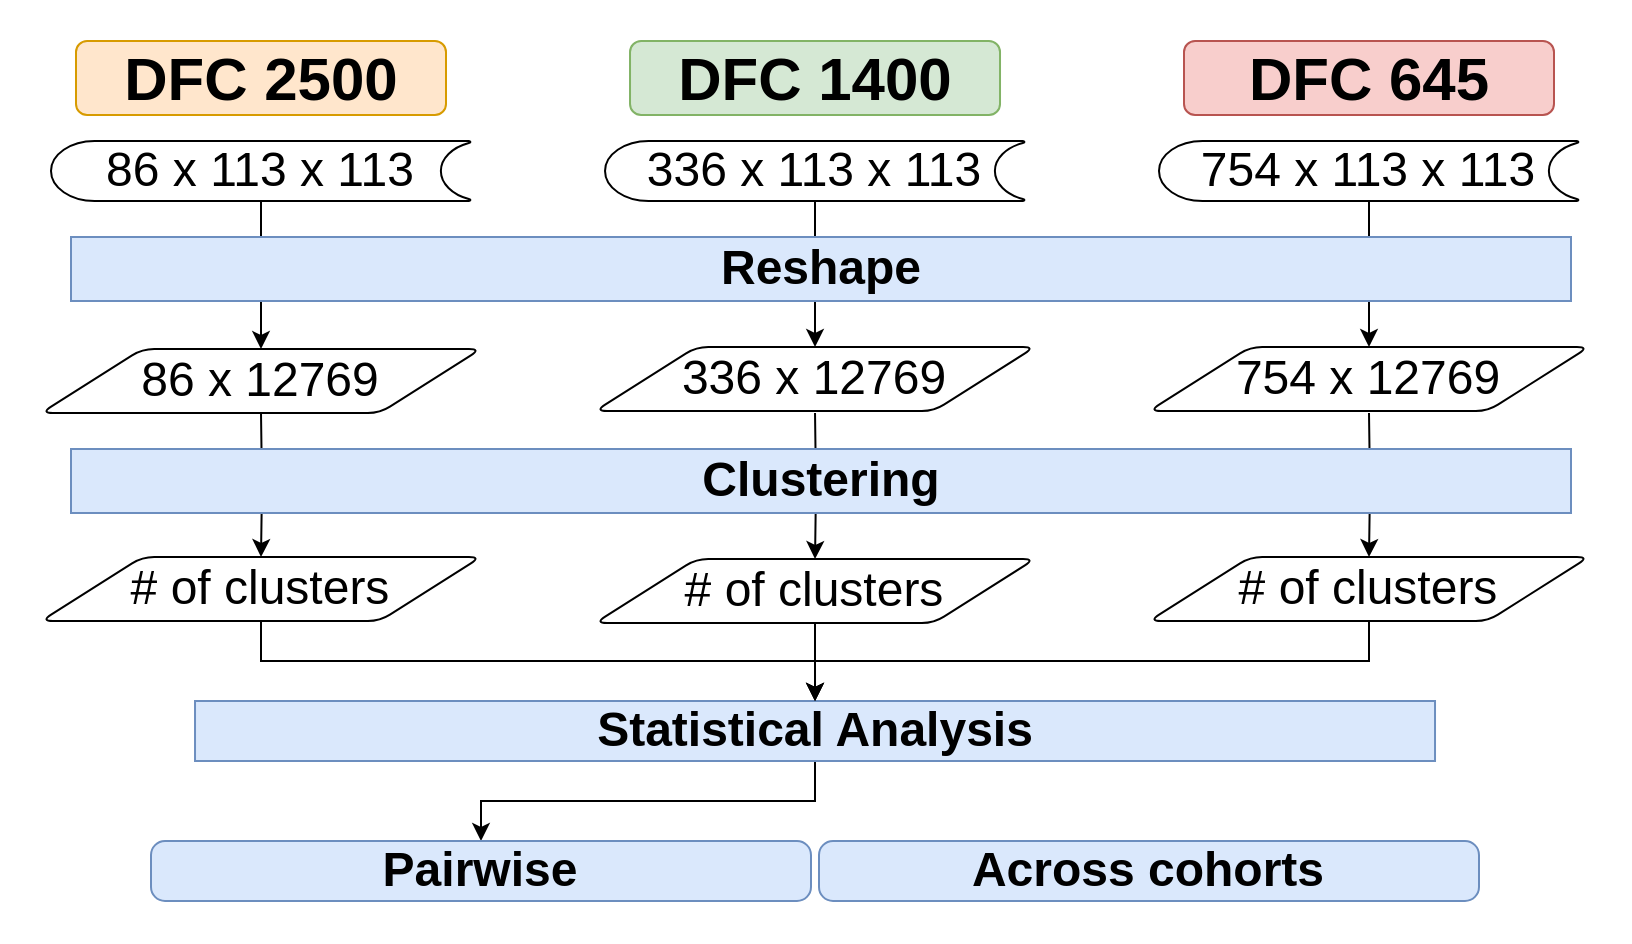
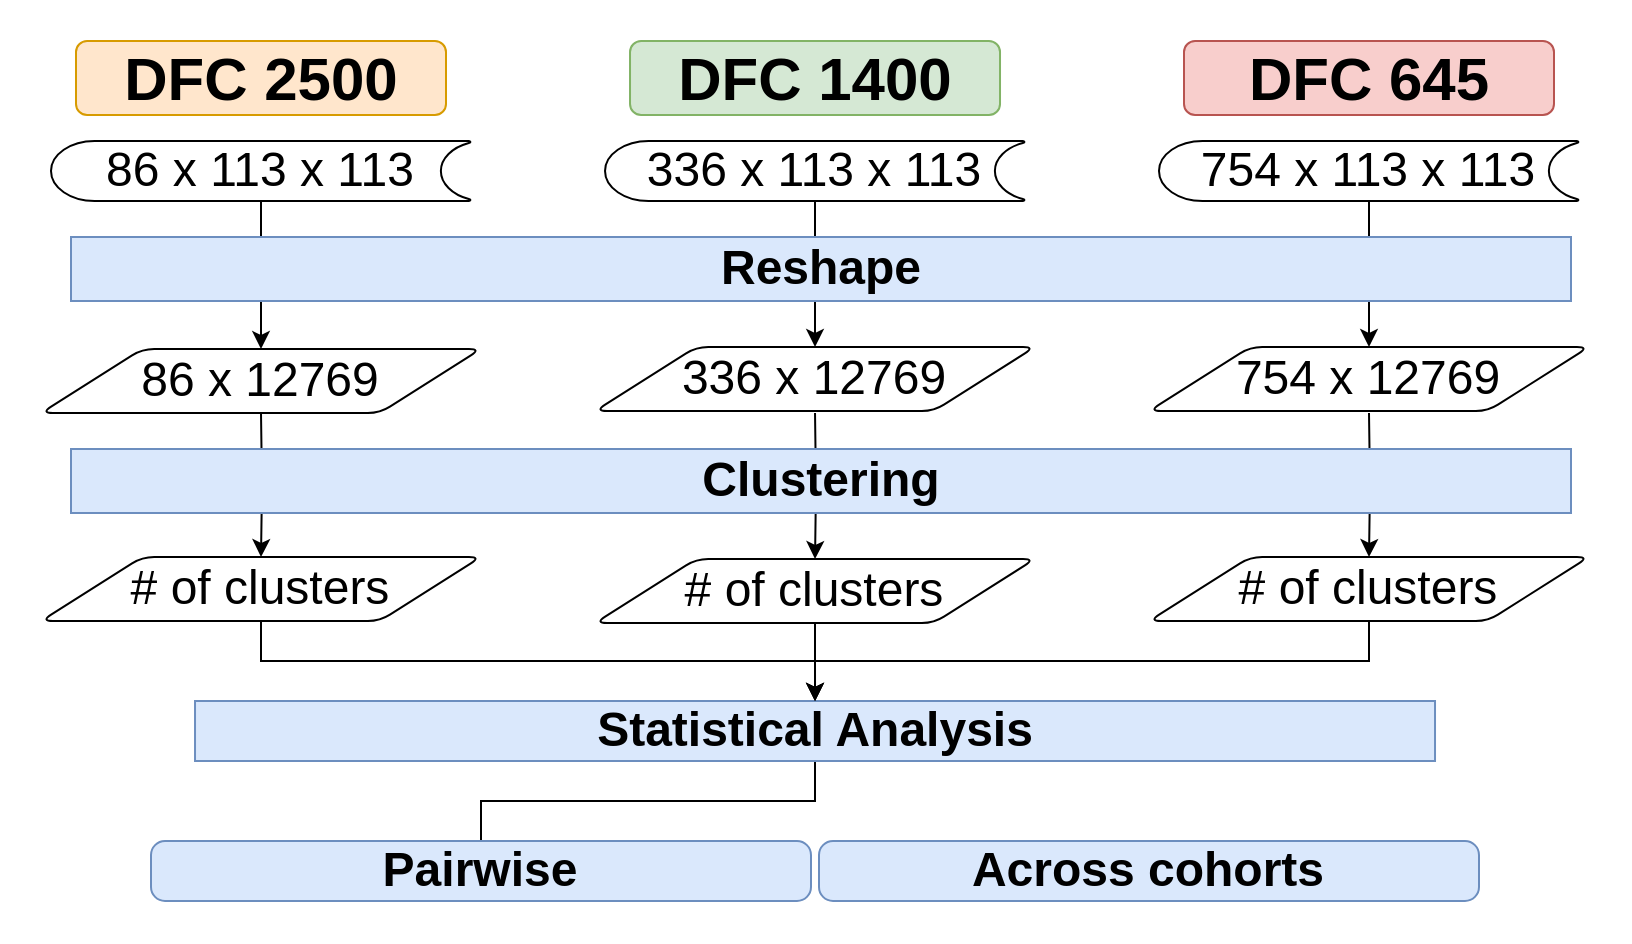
edge "Statistical Analysis" -> "Pairwise": arrowhead classic -> none
